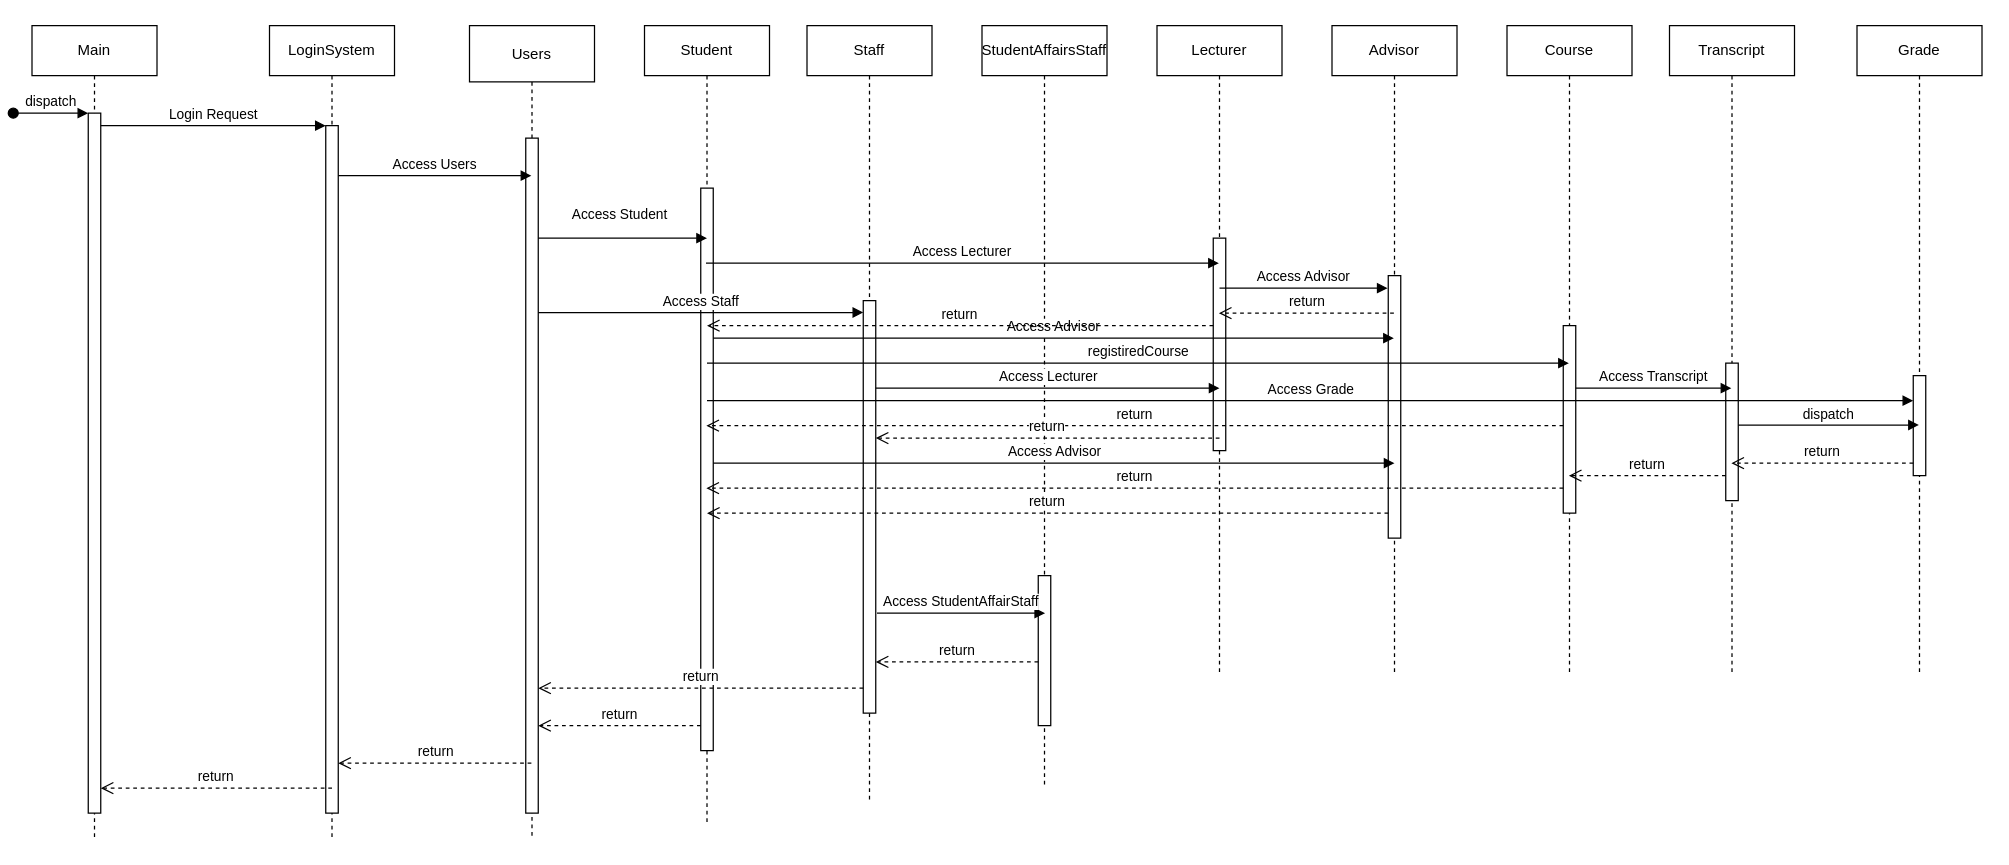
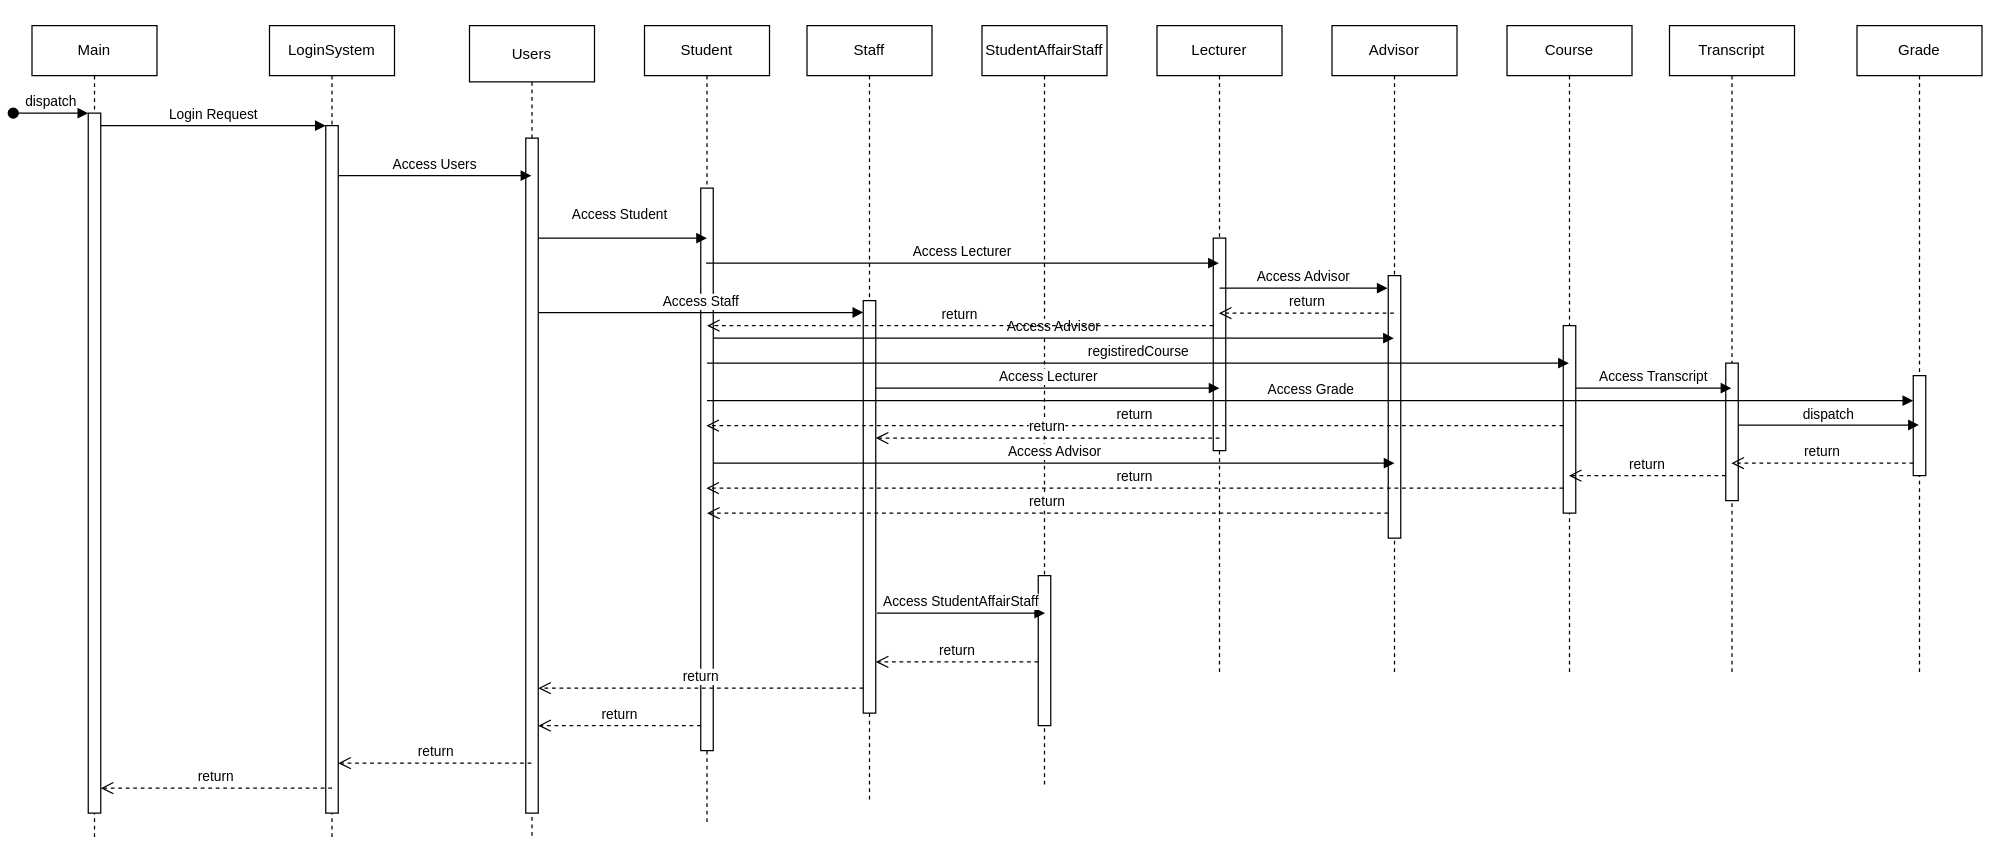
node "StudentAffairsStaff": label "StudentAffairsStaff" -> "StudentAffairStaff"
